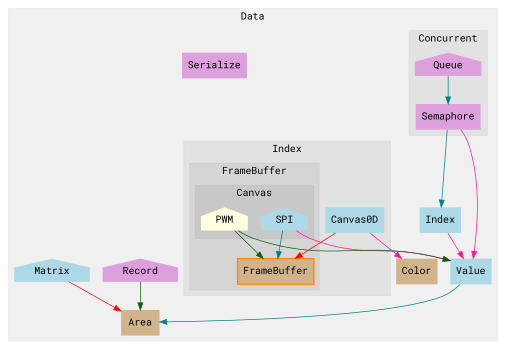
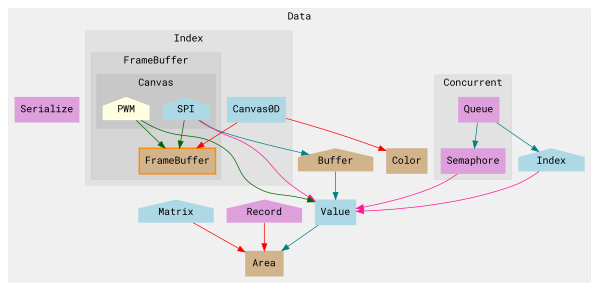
node "Queue": shape house -> box
node "Buffer": added
edge "Semaphore" -> "Index": now "Queue" -> "Index"
node "Index": shape box -> house
edge "SPI" -> "FrameBuffer": color teal -> darkgreen
edge "Canvas0D" -> "Color": color deeppink -> red
edge "Record" -> "Area": color darkgreen -> red
